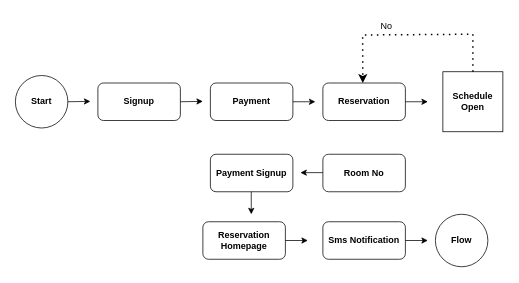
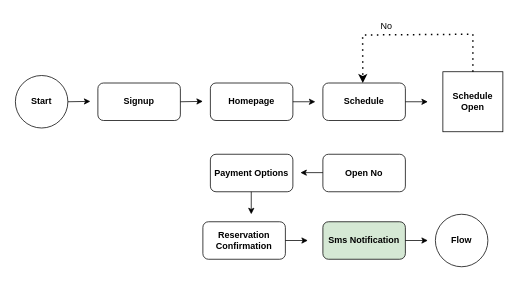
node "Payment": label "Payment" -> "Homepage"
node "Reservation": label "Reservation" -> "Schedule"
node "Payment Signup": label "Payment Signup" -> "Payment Options"
node "Room No": label "Room No" -> "Open No"
node "Reservation Homepage": label "Reservation Homepage" -> "Reservation Confirmation"
node "Sms Notification": fillcolor #ffffff -> #d5e8d4
